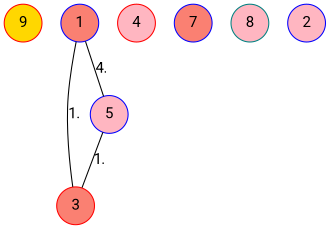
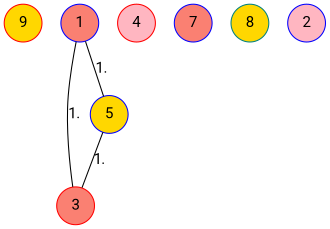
node "8": fillcolor lightpink -> gold
edge "1" -- "5": label "4." -> "1."
node "5": fillcolor lightpink -> gold
